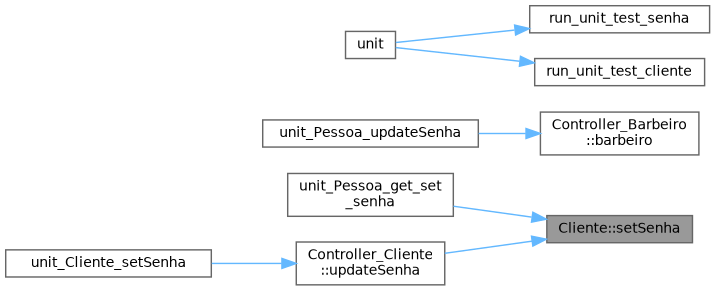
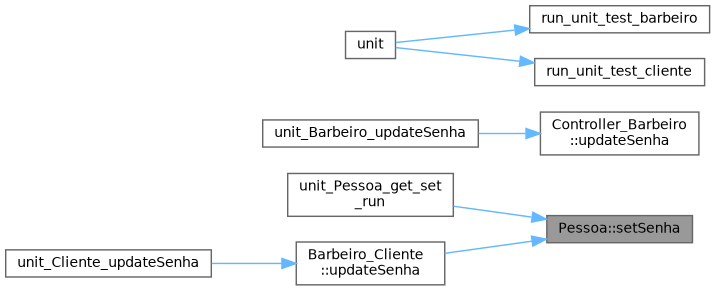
node "run_unit_test_senha": label "run_unit_test_senha" -> "run_unit_test_barbeiro"
node "unit_Pessoa_updateSenha": label "unit_Pessoa_updateSenha" -> "unit_Barbeiro_updateSenha"
node "Controller_Barbeiro ::barbeiro": label "Controller_Barbeiro ::barbeiro" -> "Controller_Barbeiro ::updateSenha"
node "unit_Pessoa_get_set _senha": label "unit_Pessoa_get_set _senha" -> "unit_Pessoa_get_set _run"
node "Cliente::setSenha": label "Cliente::setSenha" -> "Pessoa::setSenha"
node "unit_Cliente_setSenha": label "unit_Cliente_setSenha" -> "unit_Cliente_updateSenha"
node "Controller_Cliente ::updateSenha": label "Controller_Cliente ::updateSenha" -> "Barbeiro_Cliente ::updateSenha"
